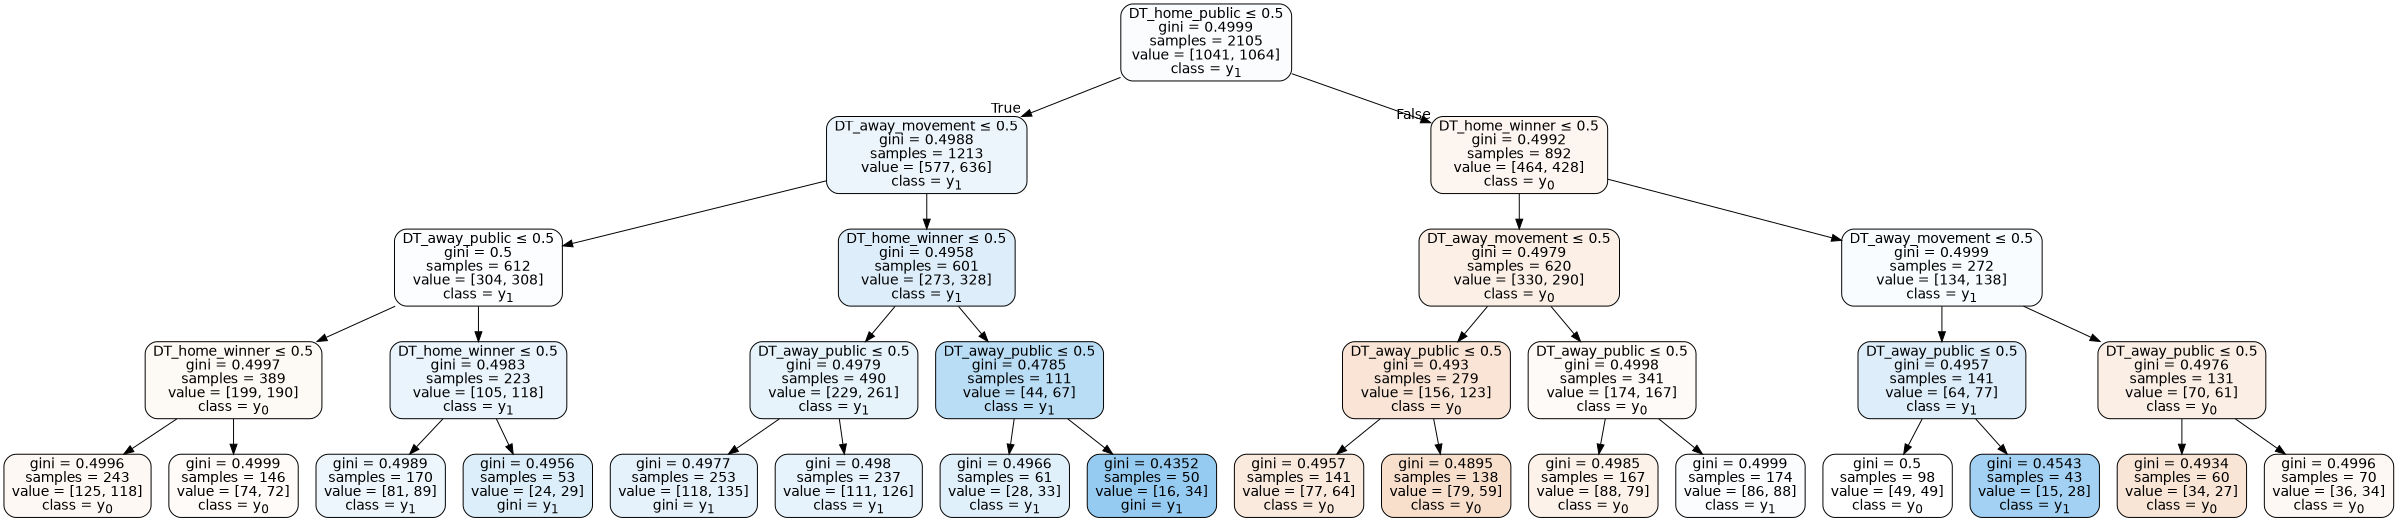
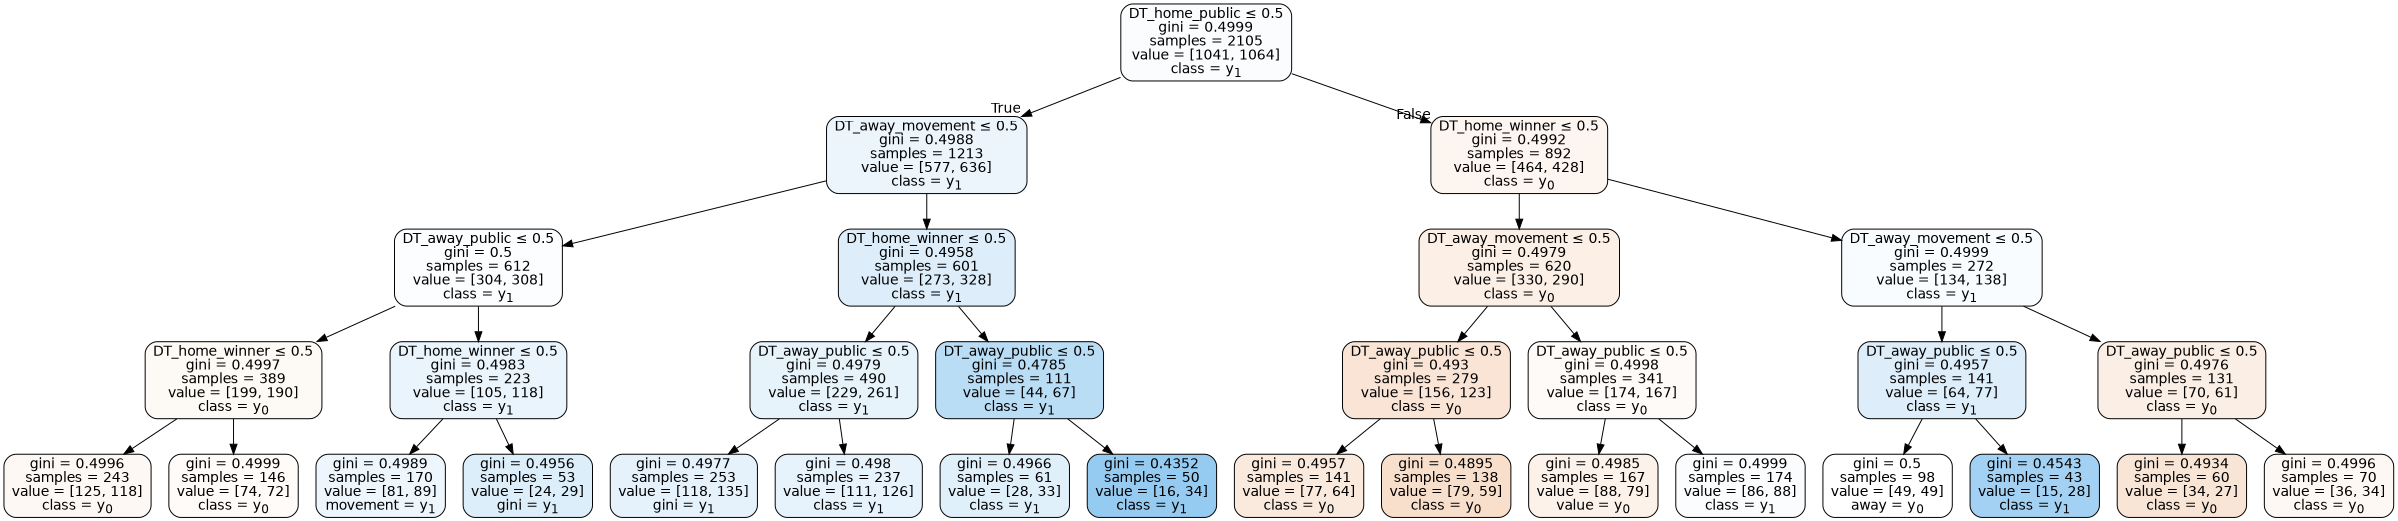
node "gini = 0.4989": text "class = y" -> "movement = y"
node "gini = 0.4352": text "gini = y" -> "class = y"
node "gini = 0.4985": text "class = y" -> "value = y"
node "gini = 0.5": text "class = y" -> "away = y"
